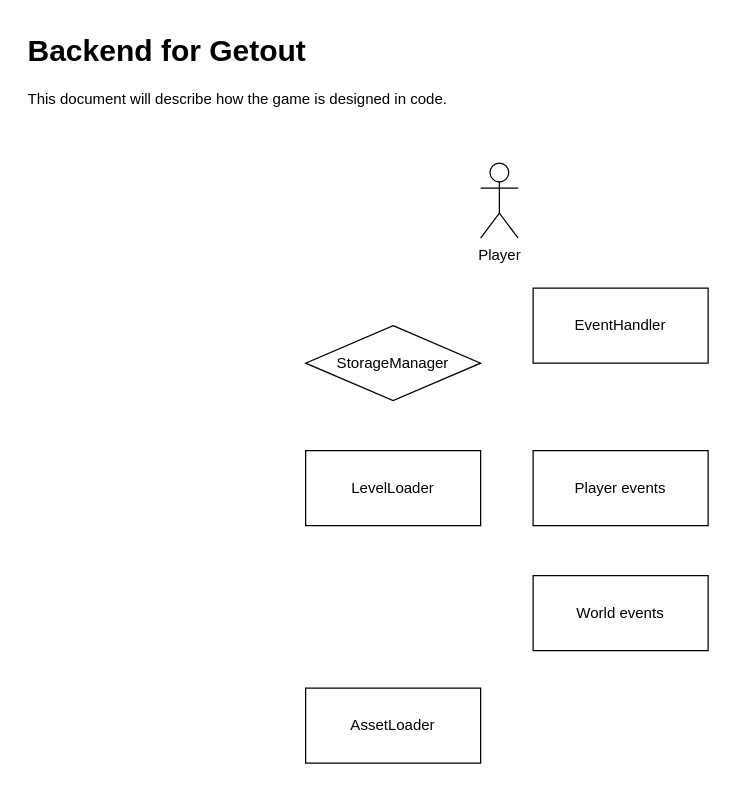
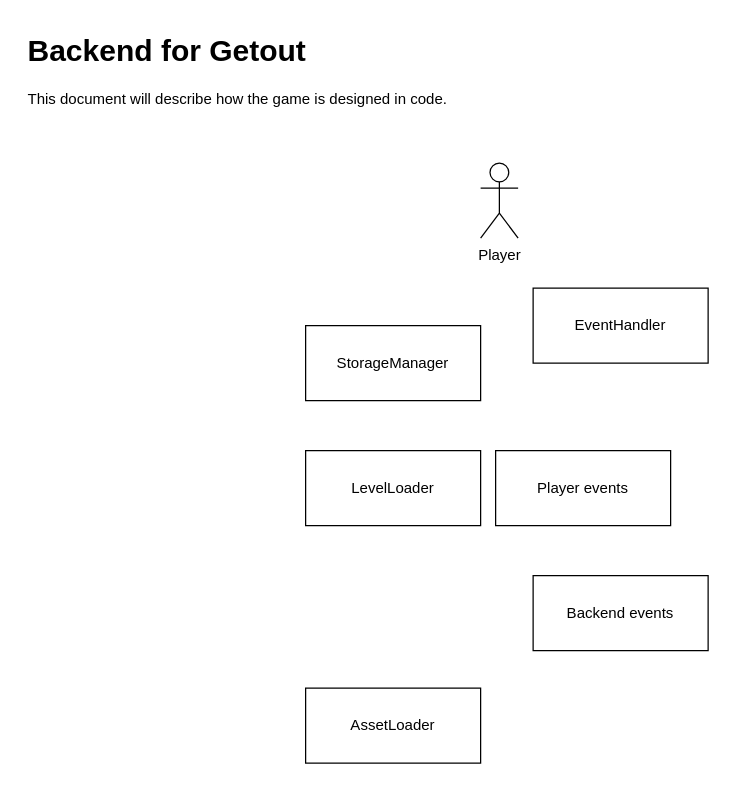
node "StorageManager": shape diamond -> rectangle
node "Player events": moved (621, 488) -> (583, 488)
node "World events": label "World events" -> "Backend events"
